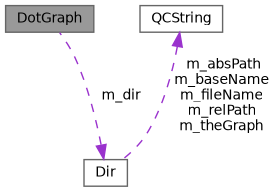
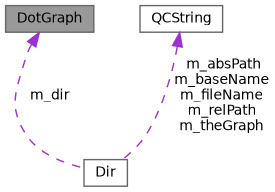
edge "DotGraph" -> "Dir": reversed
